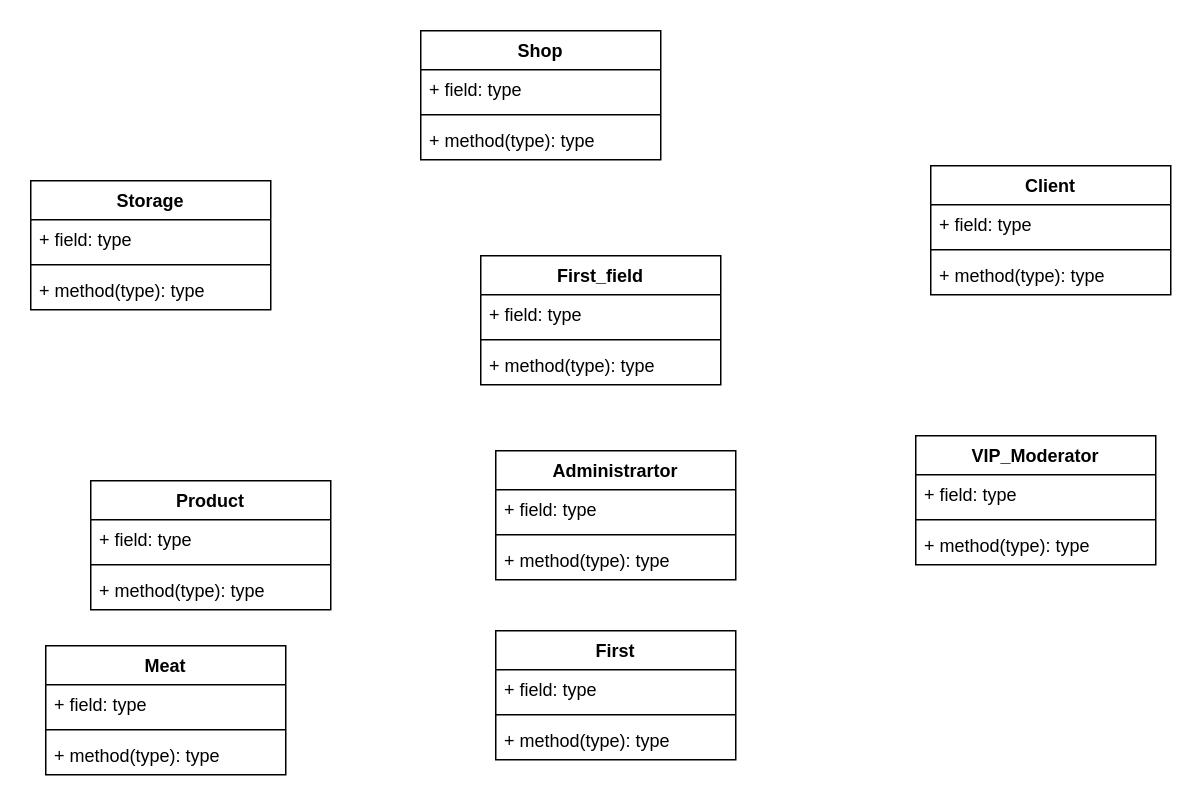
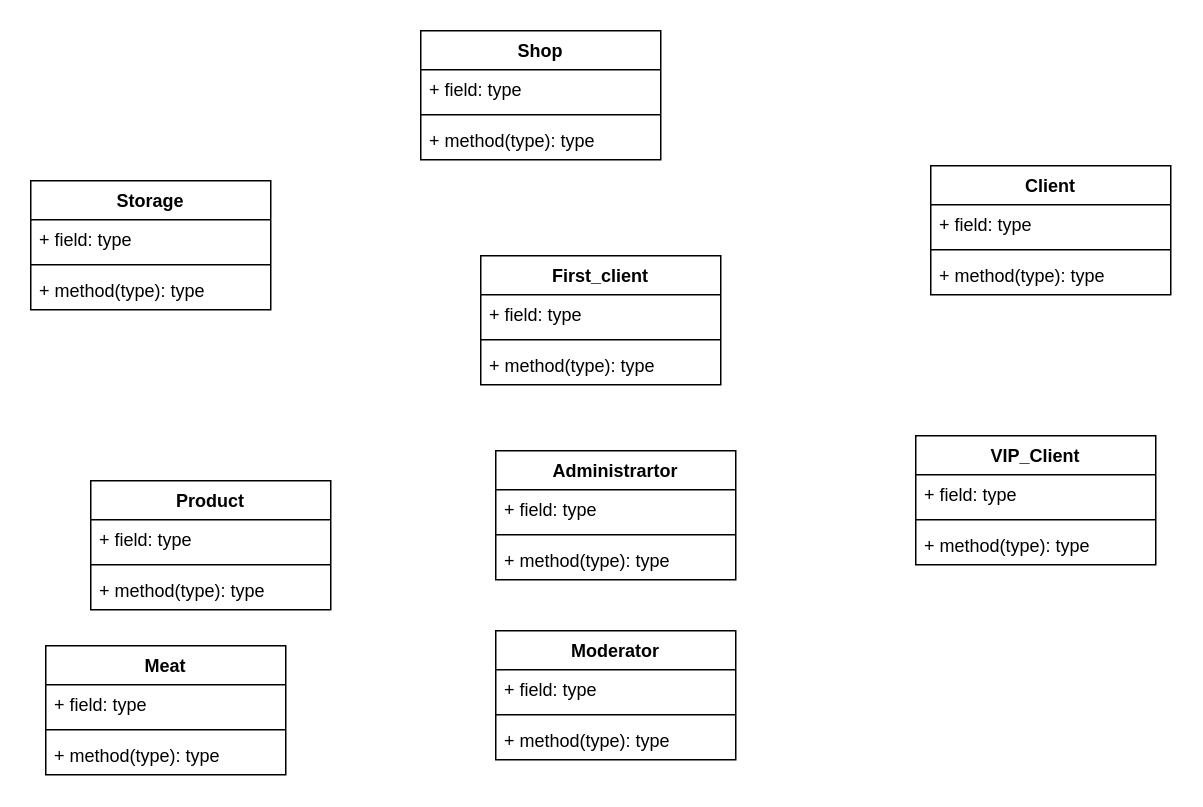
node "First_field": label "First_field" -> "First_client"
node "VIP_Moderator": label "VIP_Moderator" -> "VIP_Client"
node "First": label "First" -> "Moderator"
